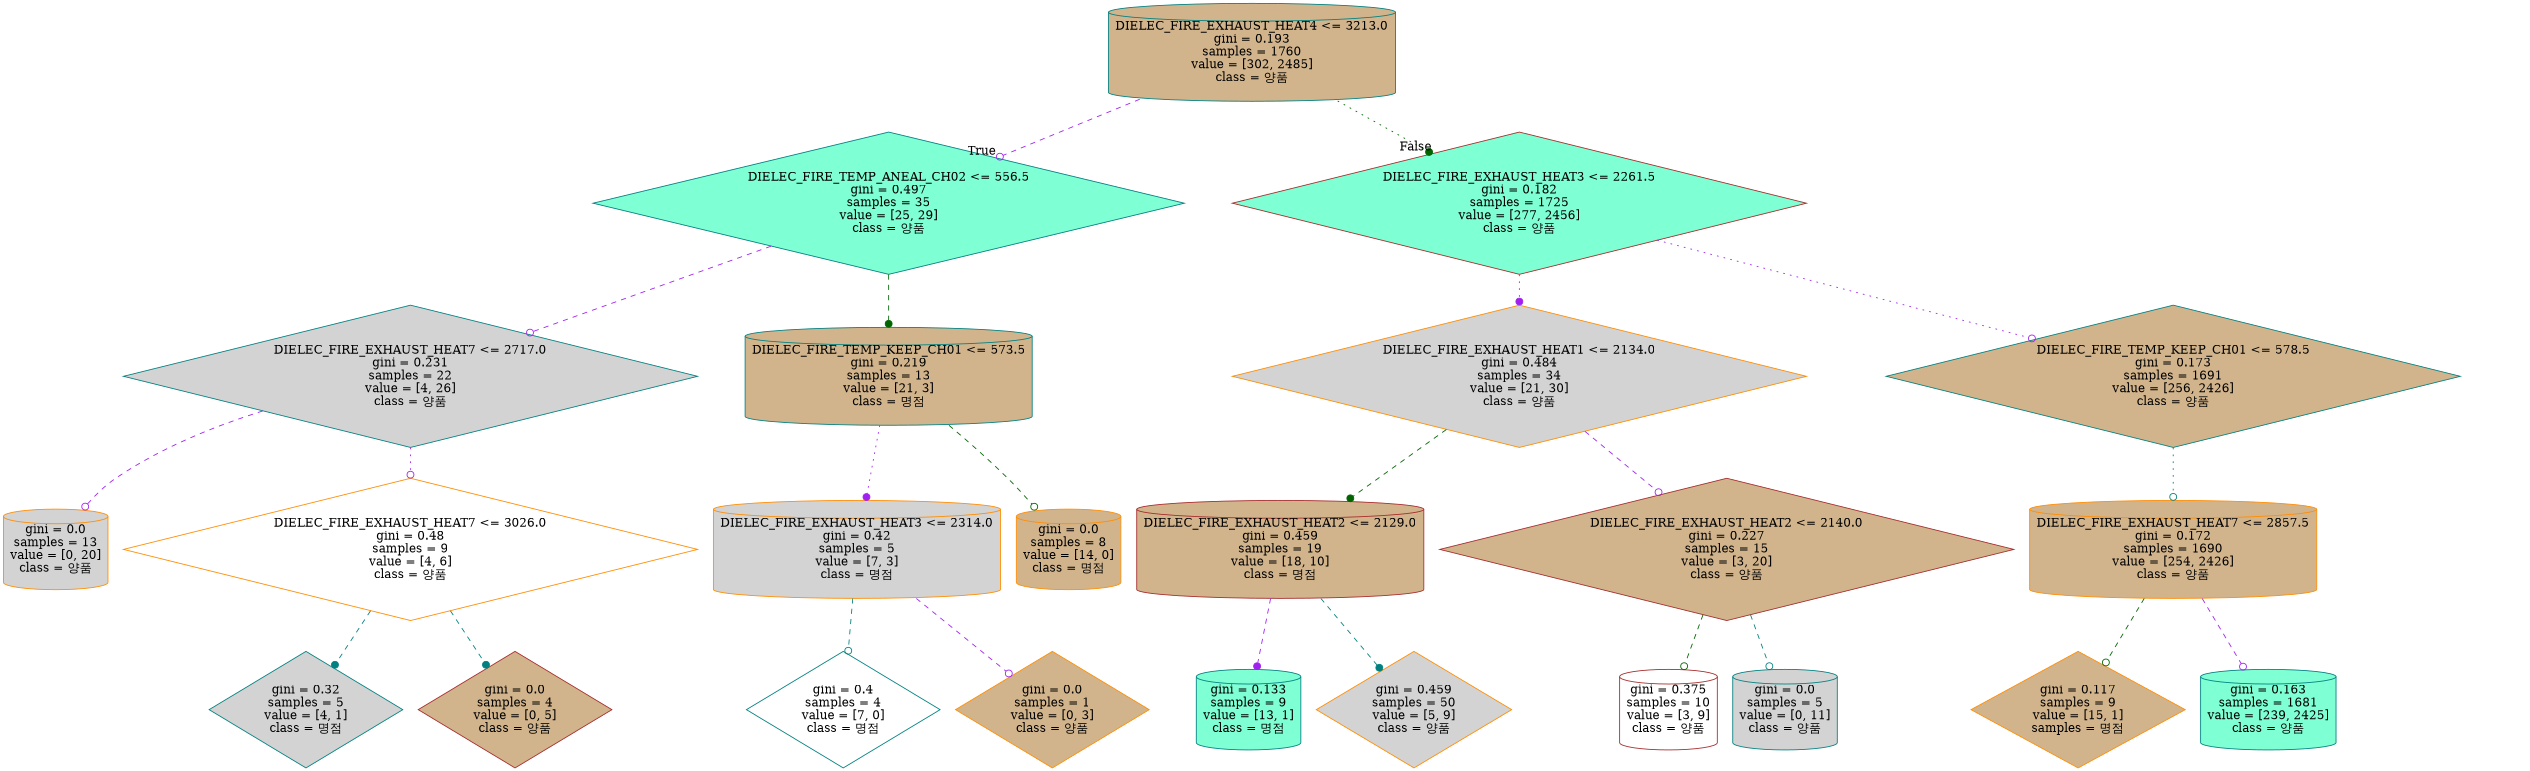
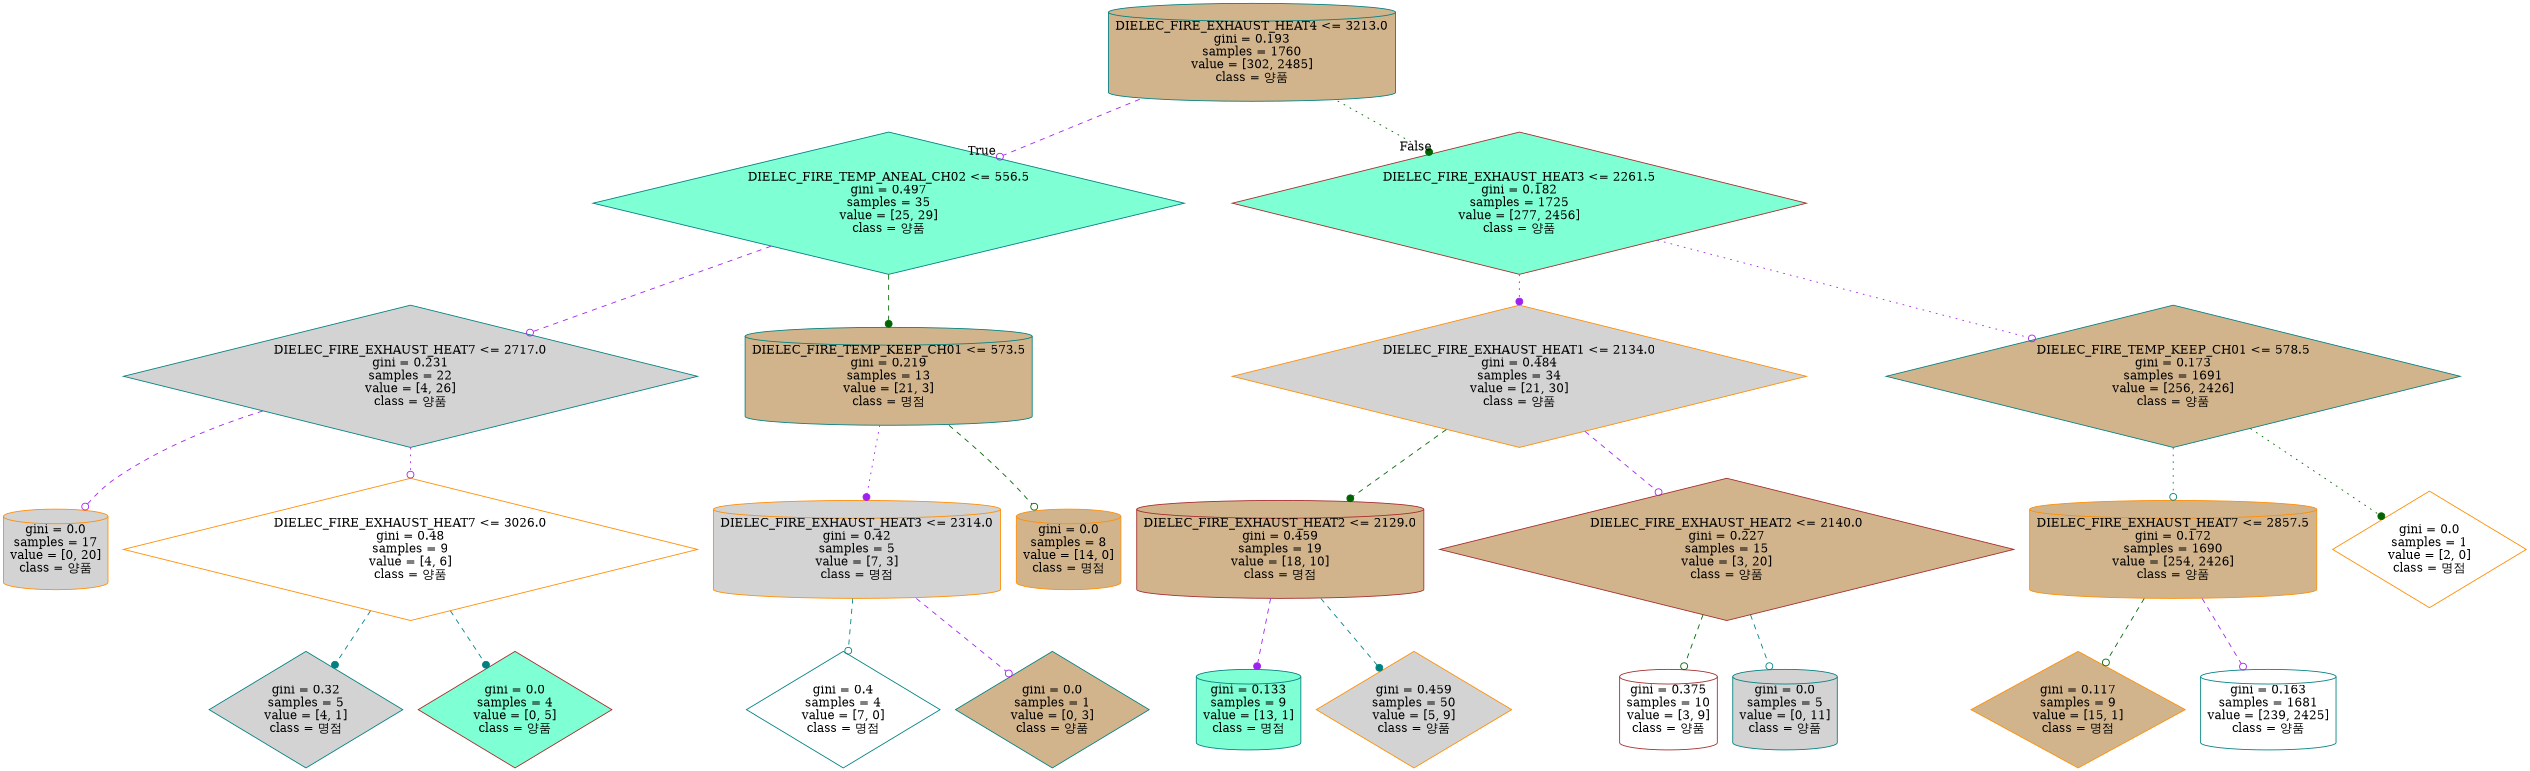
node "gini = 0.0 samples = 13 value = [0, 20] class = 양품": label "gini = 0.0 samples = 13 value = [0, 20] class = 양품" -> "gini = 0.0 samples = 17 value = [0, 20] class = 양품"
node "gini = 0.0 samples = 1 value = [2, 0] class = 명점": added
node "gini = 0.0 samples = 4 value = [0, 5] class = 양품": fillcolor tan -> aquamarine
node "gini = 0.0 samples = 1 value = [0, 3] class = 양품": color darkorange -> teal
node "gini = 0.117 samples = 9 value = [15, 1] samples = 명점": label "gini = 0.117 samples = 9 value = [15, 1] samples = 명점" -> "gini = 0.117 samples = 9 value = [15, 1] class = 명점"
node "gini = 0.163 samples = 1681 value = [239, 2425] class = 양품": fillcolor aquamarine -> white
